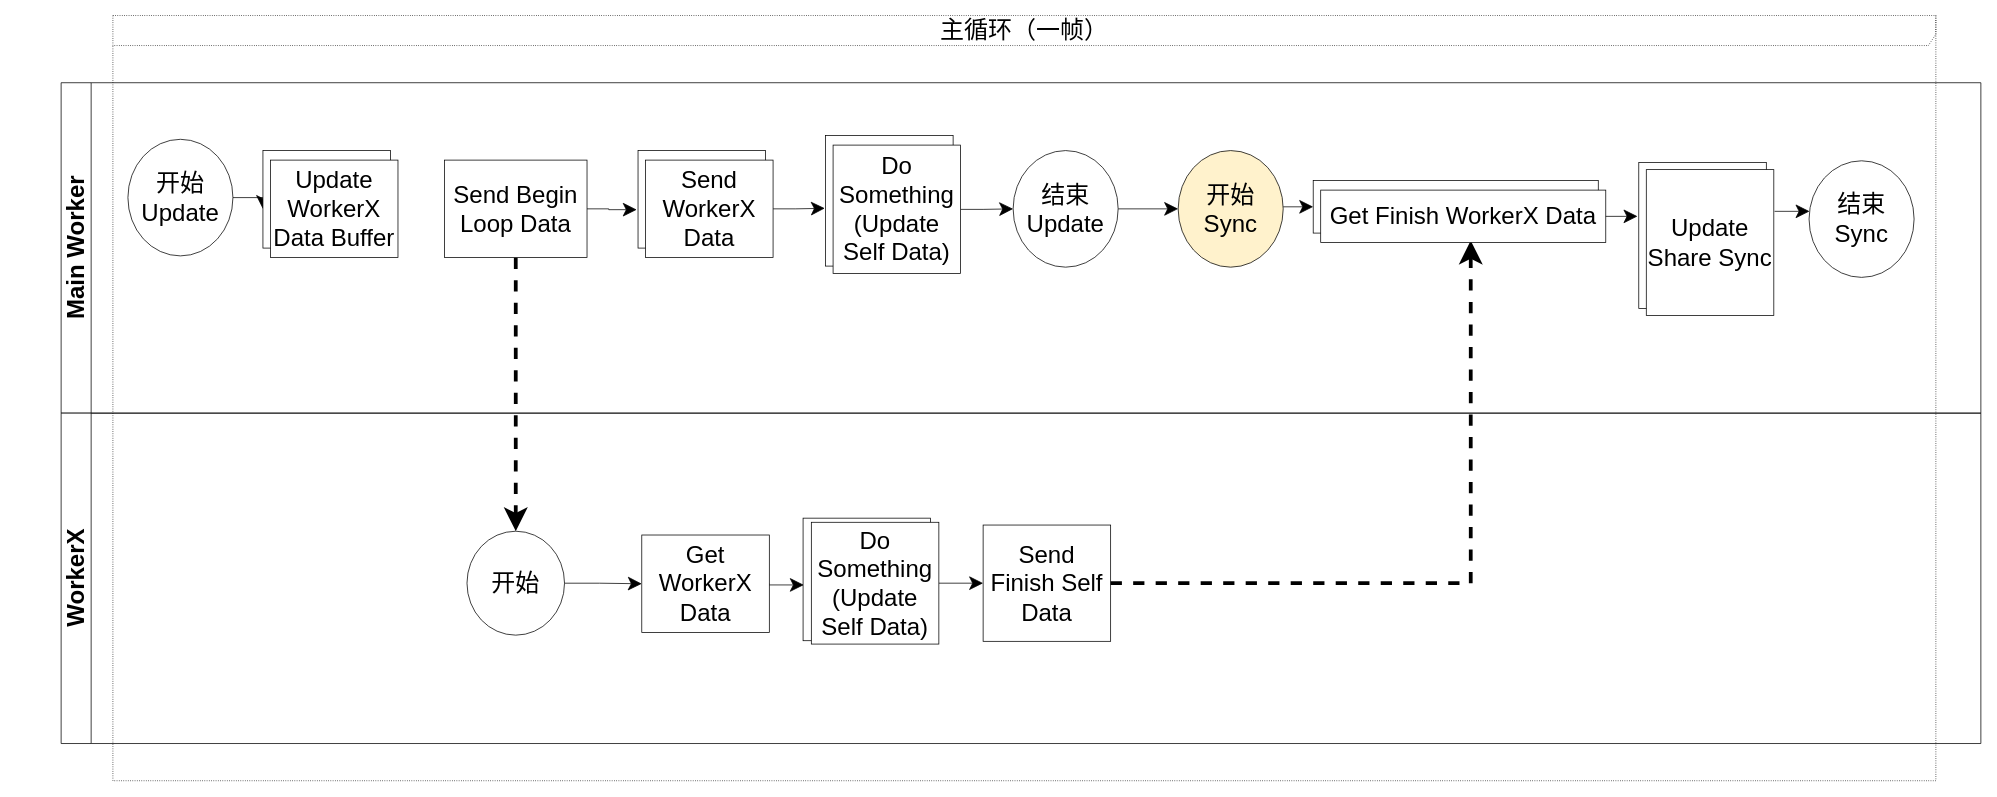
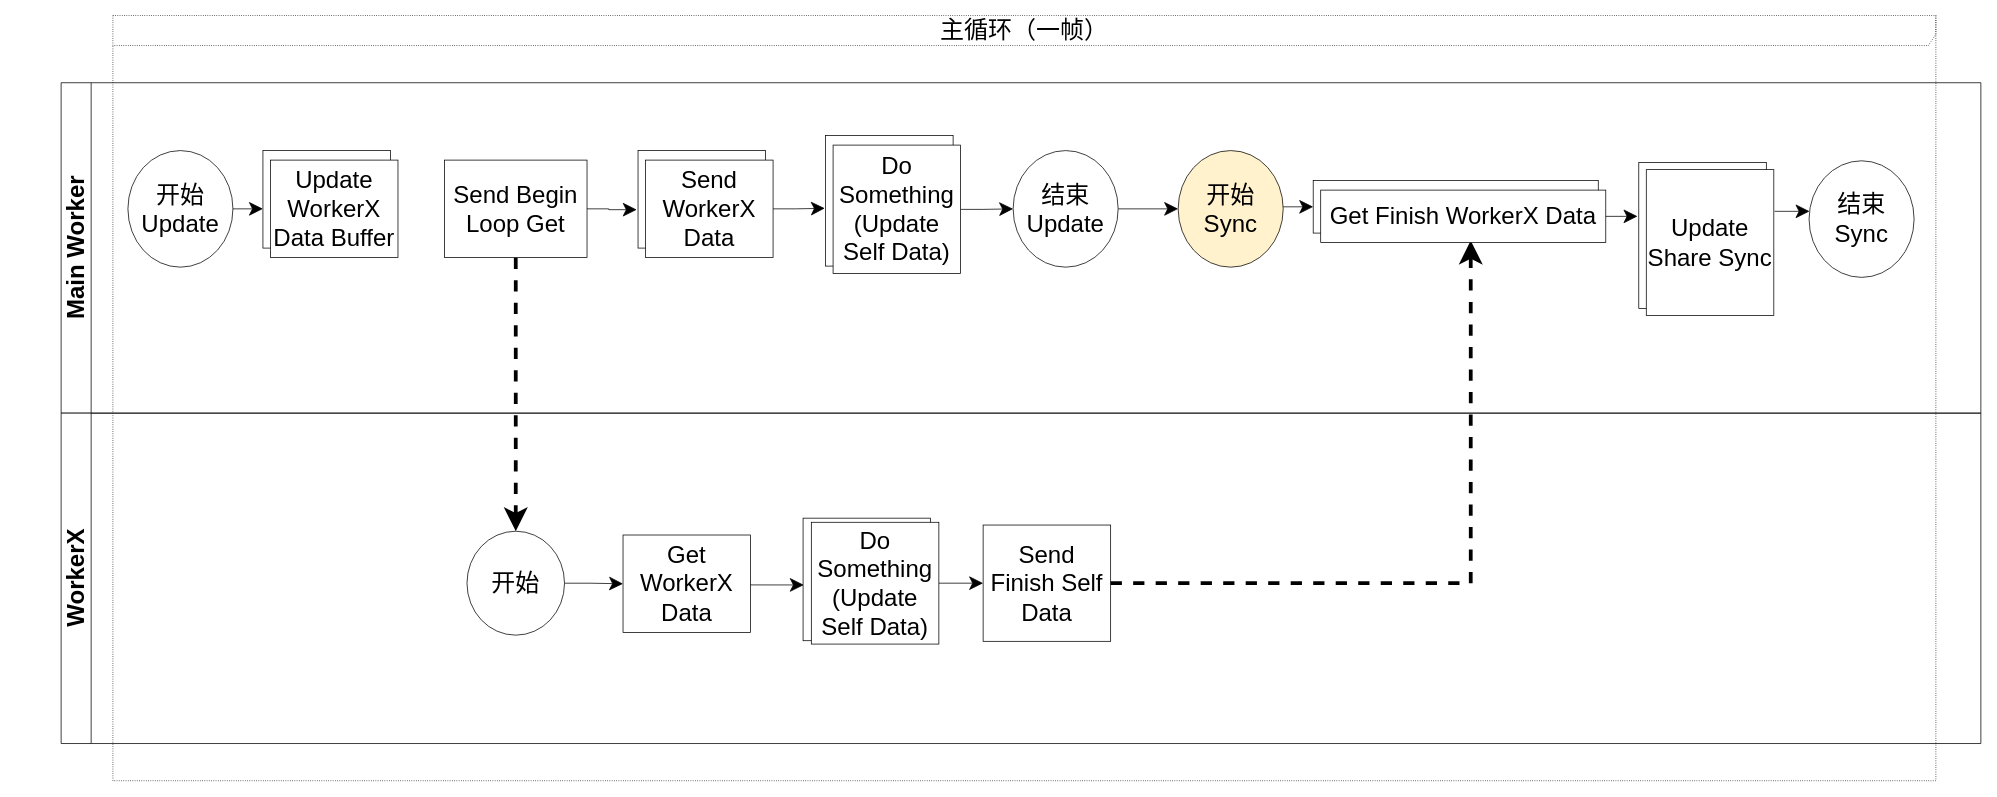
node "开始 Update": moved (180, 197) -> (180, 209)
node "Send Begin Loop Data": label "Send Begin Loop Data" -> "Send Begin Loop Get"
node "Get WorkerX Data": moved (705, 583) -> (687, 583)
